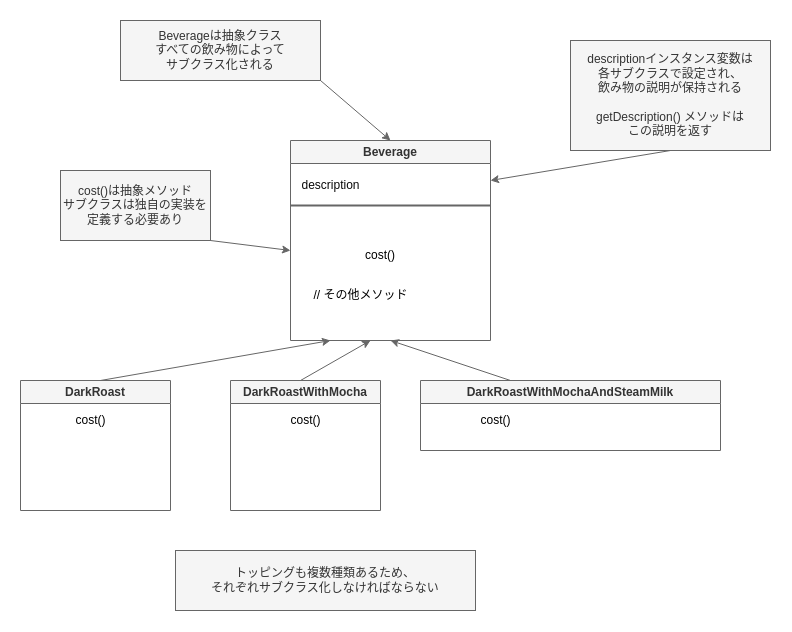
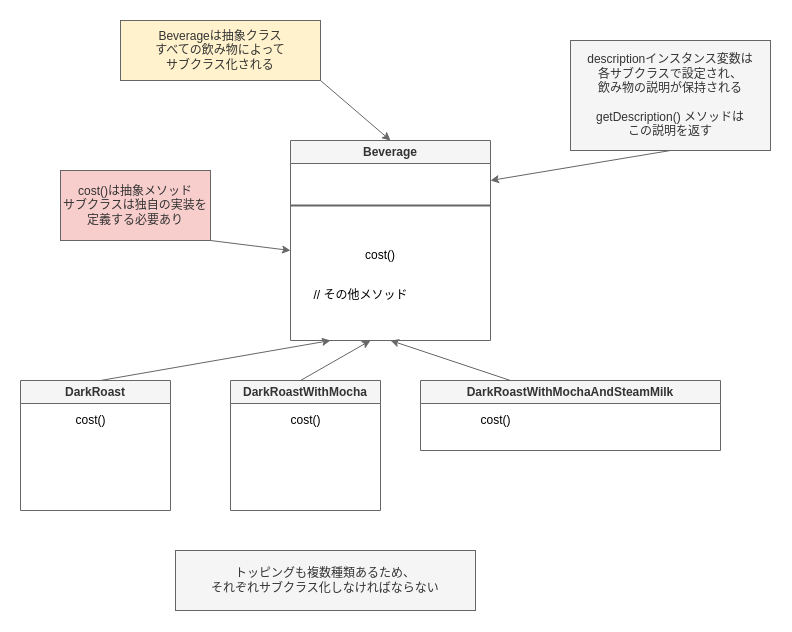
node "Beverageは抽象クラス すべての飲み物によって サブクラス化される": fillcolor #f5f5f5 -> #fff2cc
node "description": removed
node "cost()は抽象メソッド サブクラスは独自の実装を定義する必要あり": fillcolor #f5f5f5 -> #f8cecc
